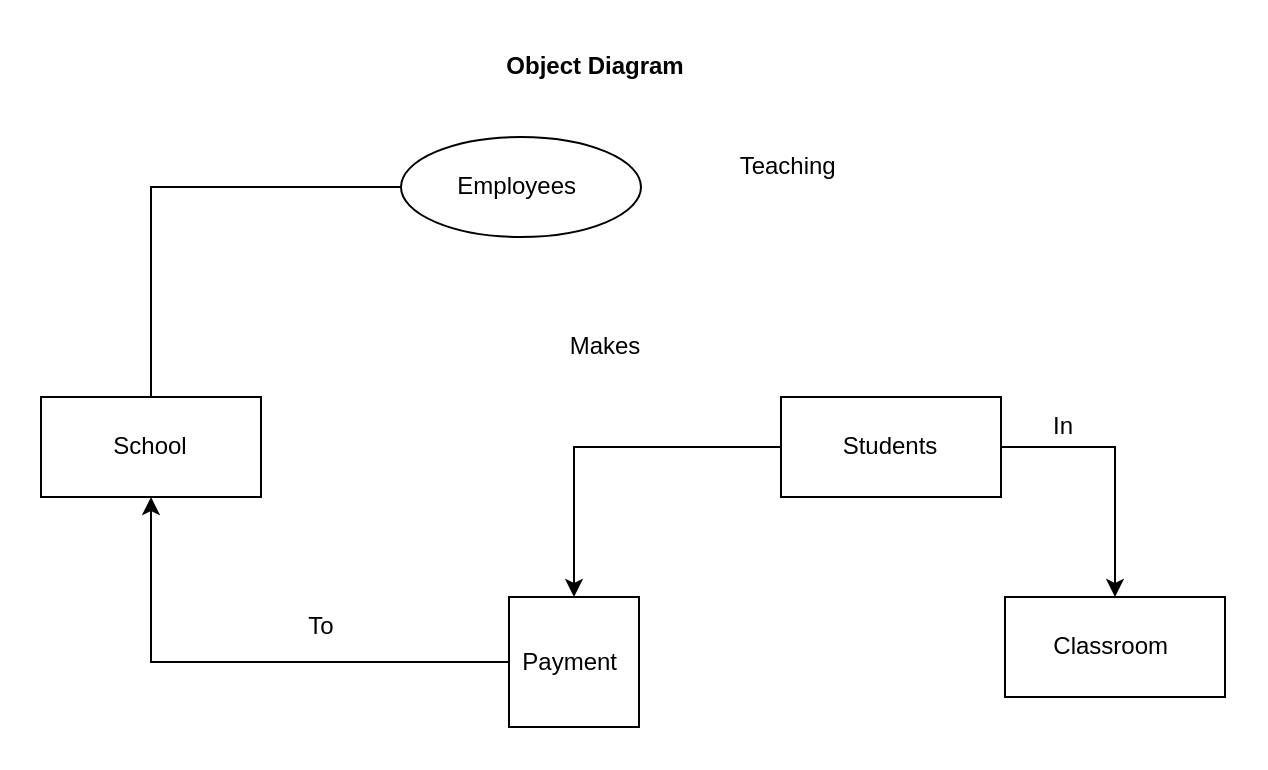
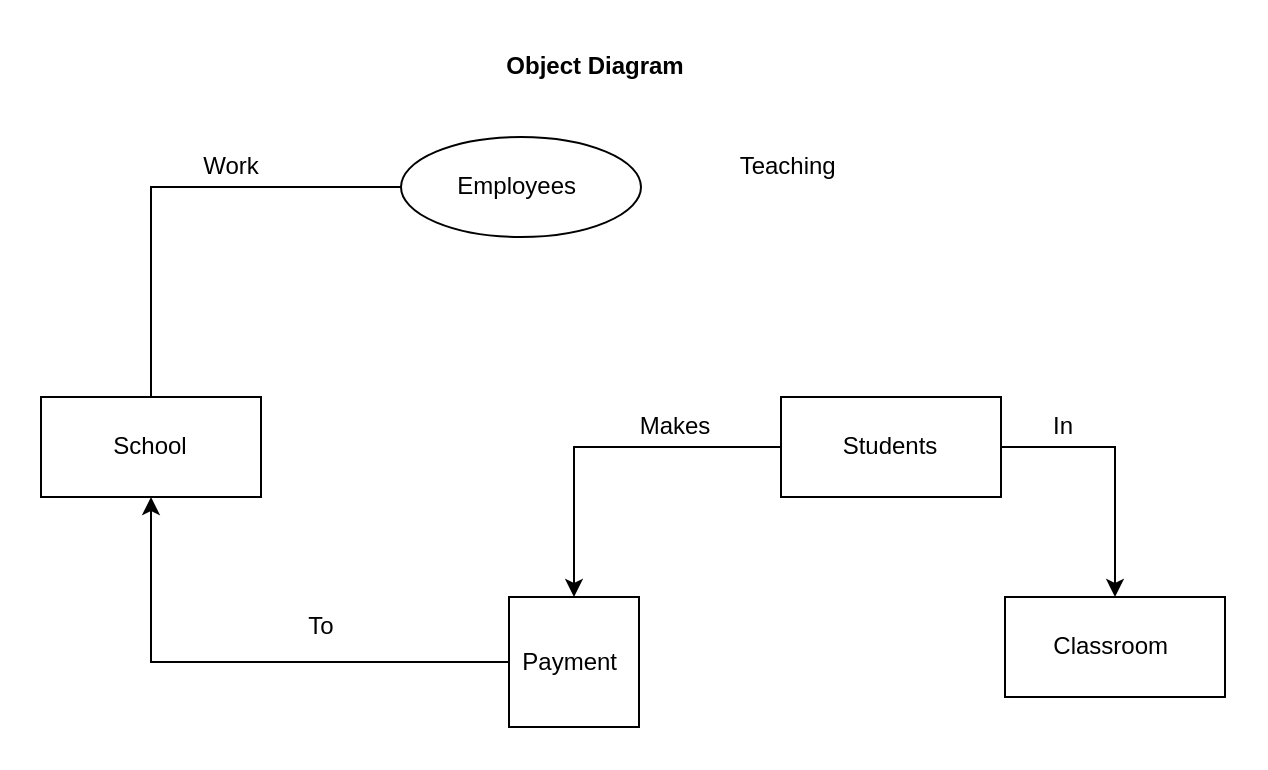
node "Work": added
node "Makes": moved (605, 347) -> (675, 427)
